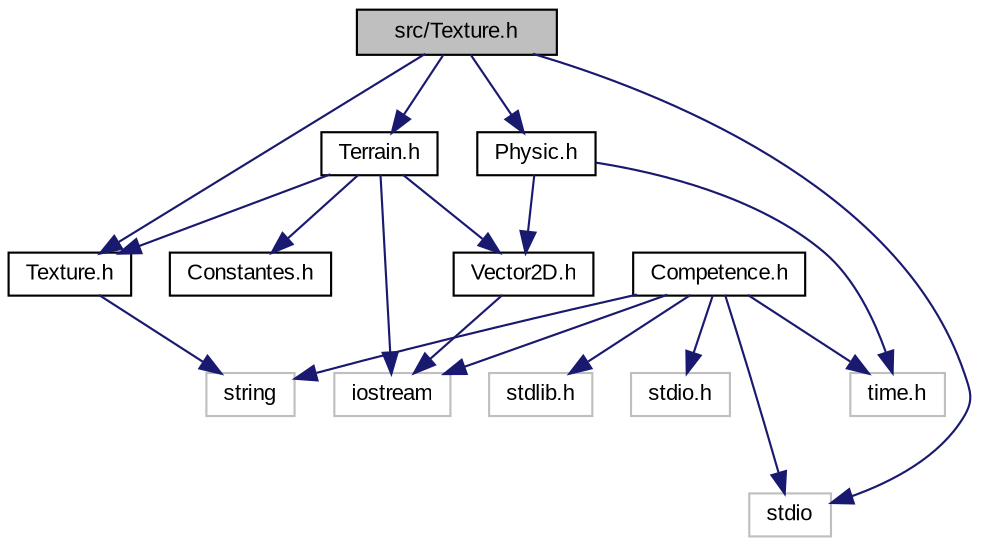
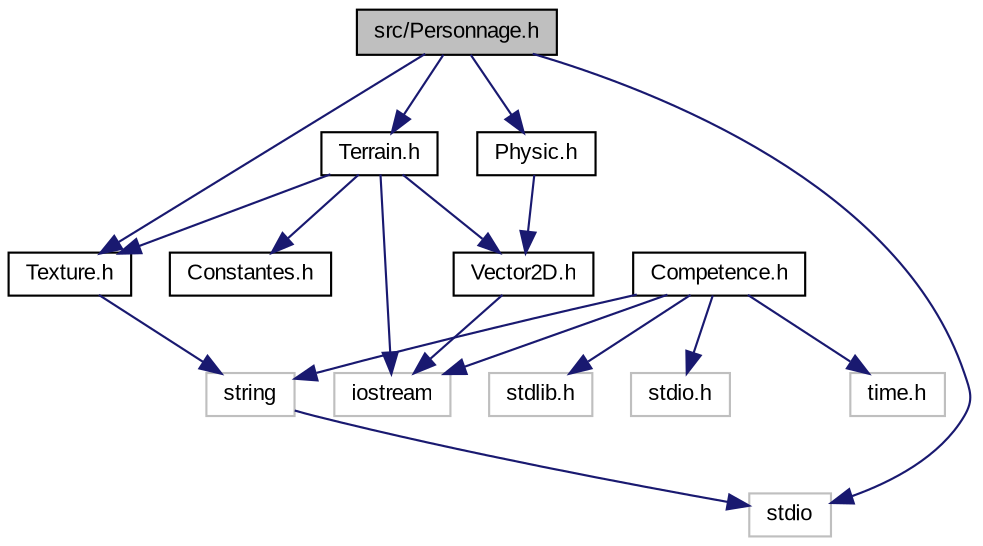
node "src/Texture.h": label "src/Texture.h" -> "src/Personnage.h"
edge "Physic.h" -> "time.h": removed
edge "Competence.h" -> "stdio": now "string" -> "stdio"
